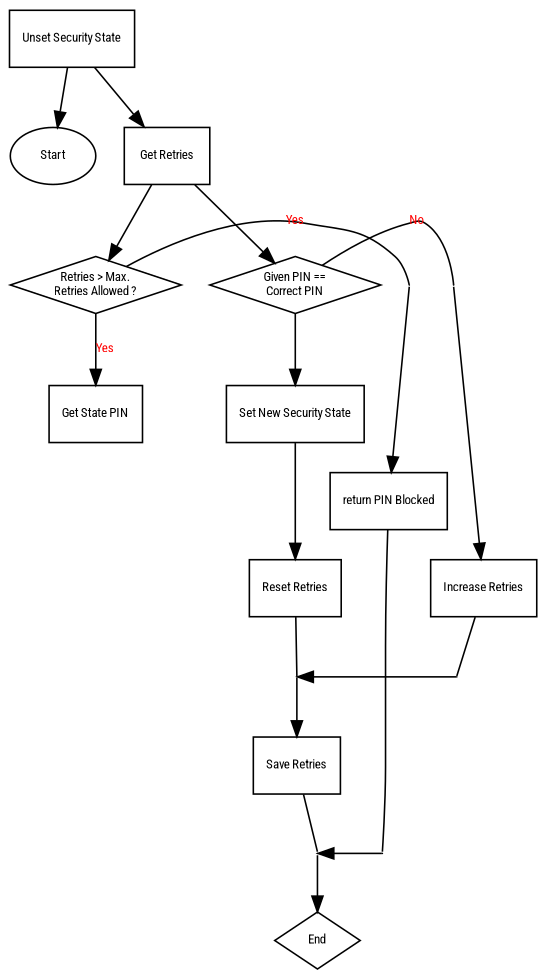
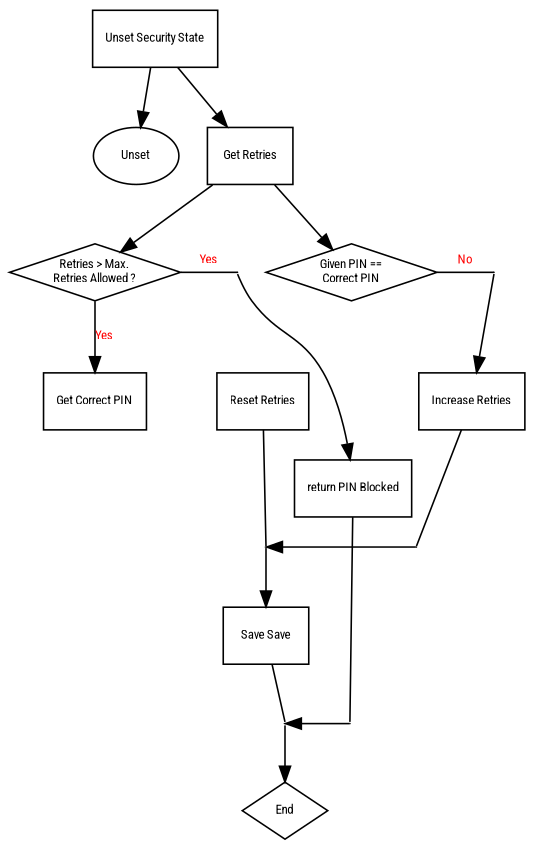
node "Start": label "Start" -> "Unset"
node "Get State PIN": label "Get State PIN" -> "Get Correct PIN"
node "Set New Security State": removed
node "Save Retries": label "Save Retries" -> "Save Save"
